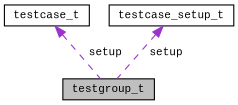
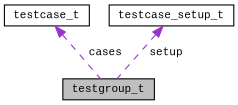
edge "testgroup_t" -> "testcase_t": label " setup" -> " cases"
